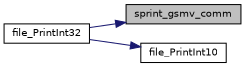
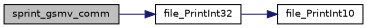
edge "file_PrintInt32" -> "sprint_gsmv_comm": reversed
